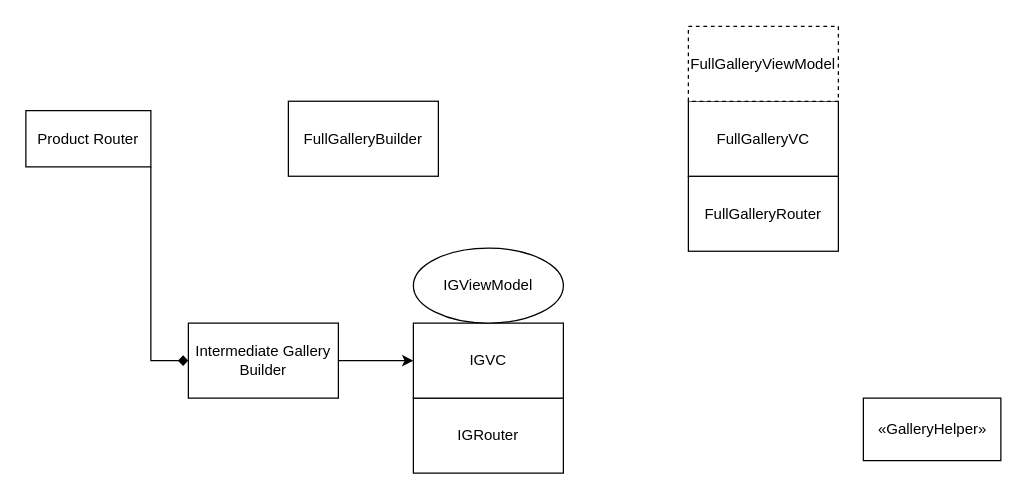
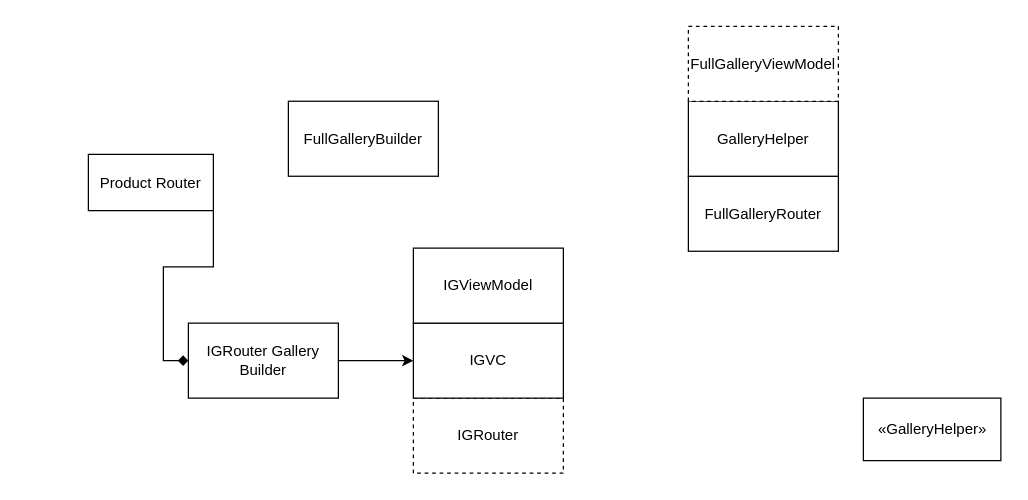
node "Product Router": moved (88, 139) -> (151, 183)
node "FullGalleryVC": label "FullGalleryVC" -> "GalleryHelper"
node "IGViewModel": shape ellipse -> rectangle
node "Intermediate Gallery Builder": label "Intermediate Gallery Builder" -> "IGRouter Gallery Builder"
node "IGRouter": style solid -> dashed
